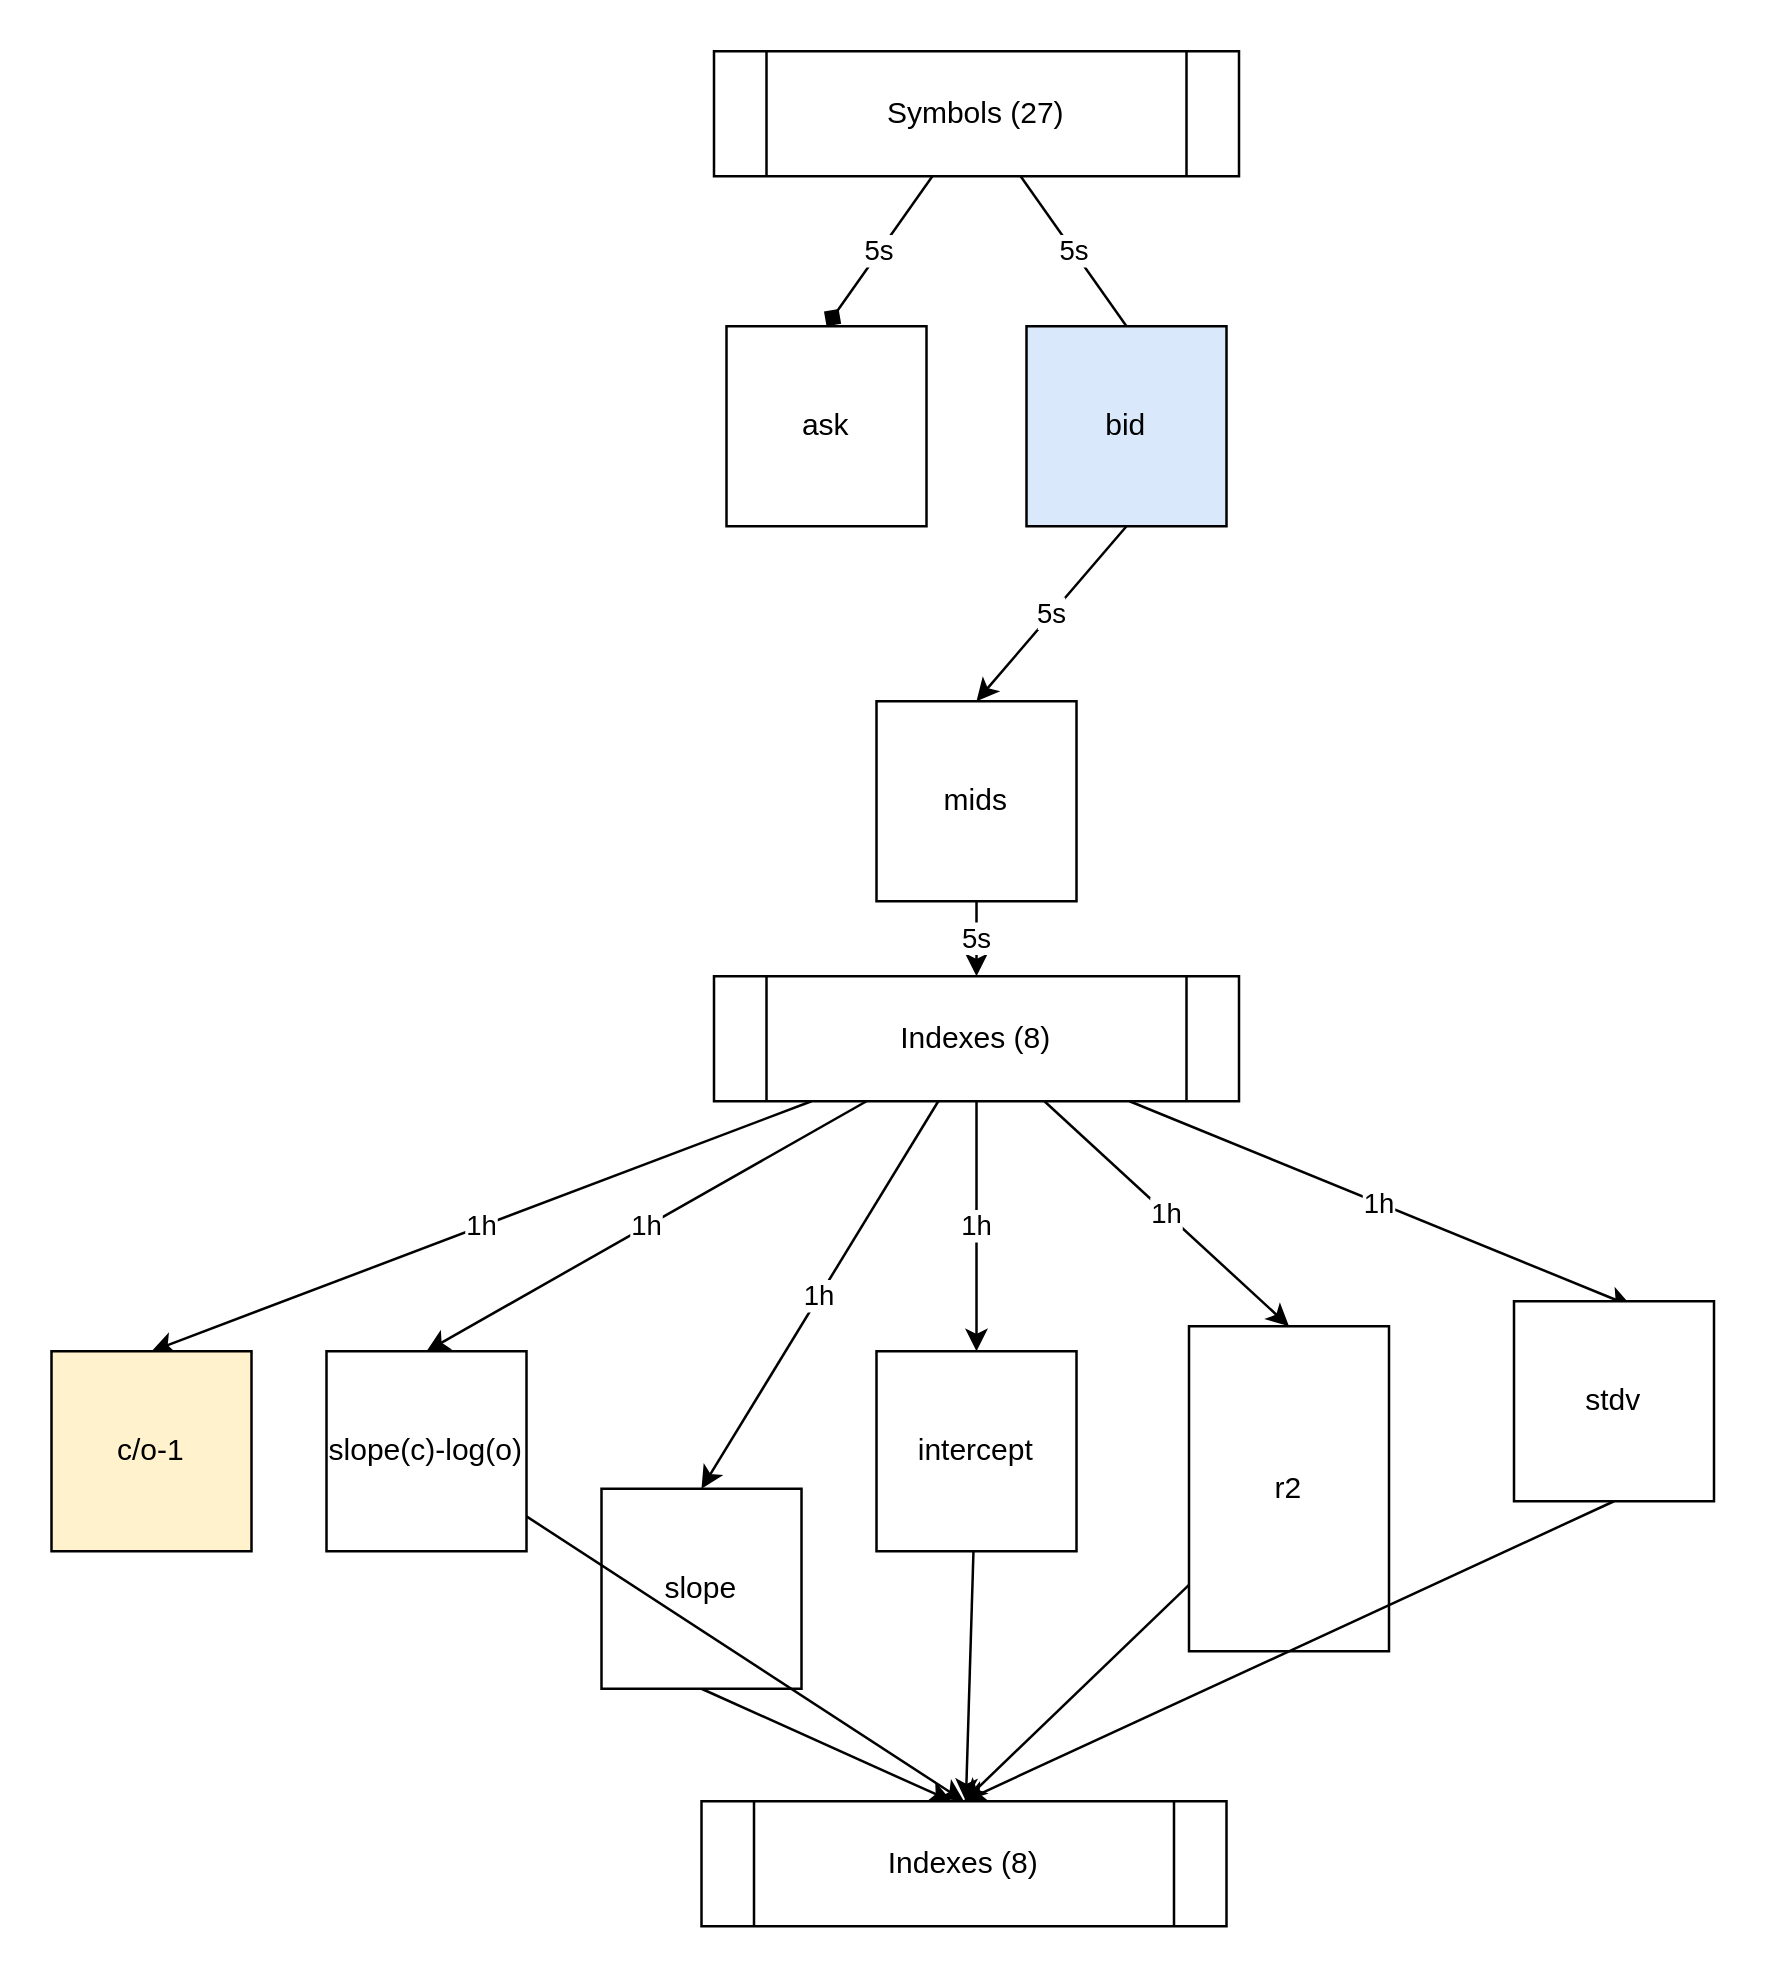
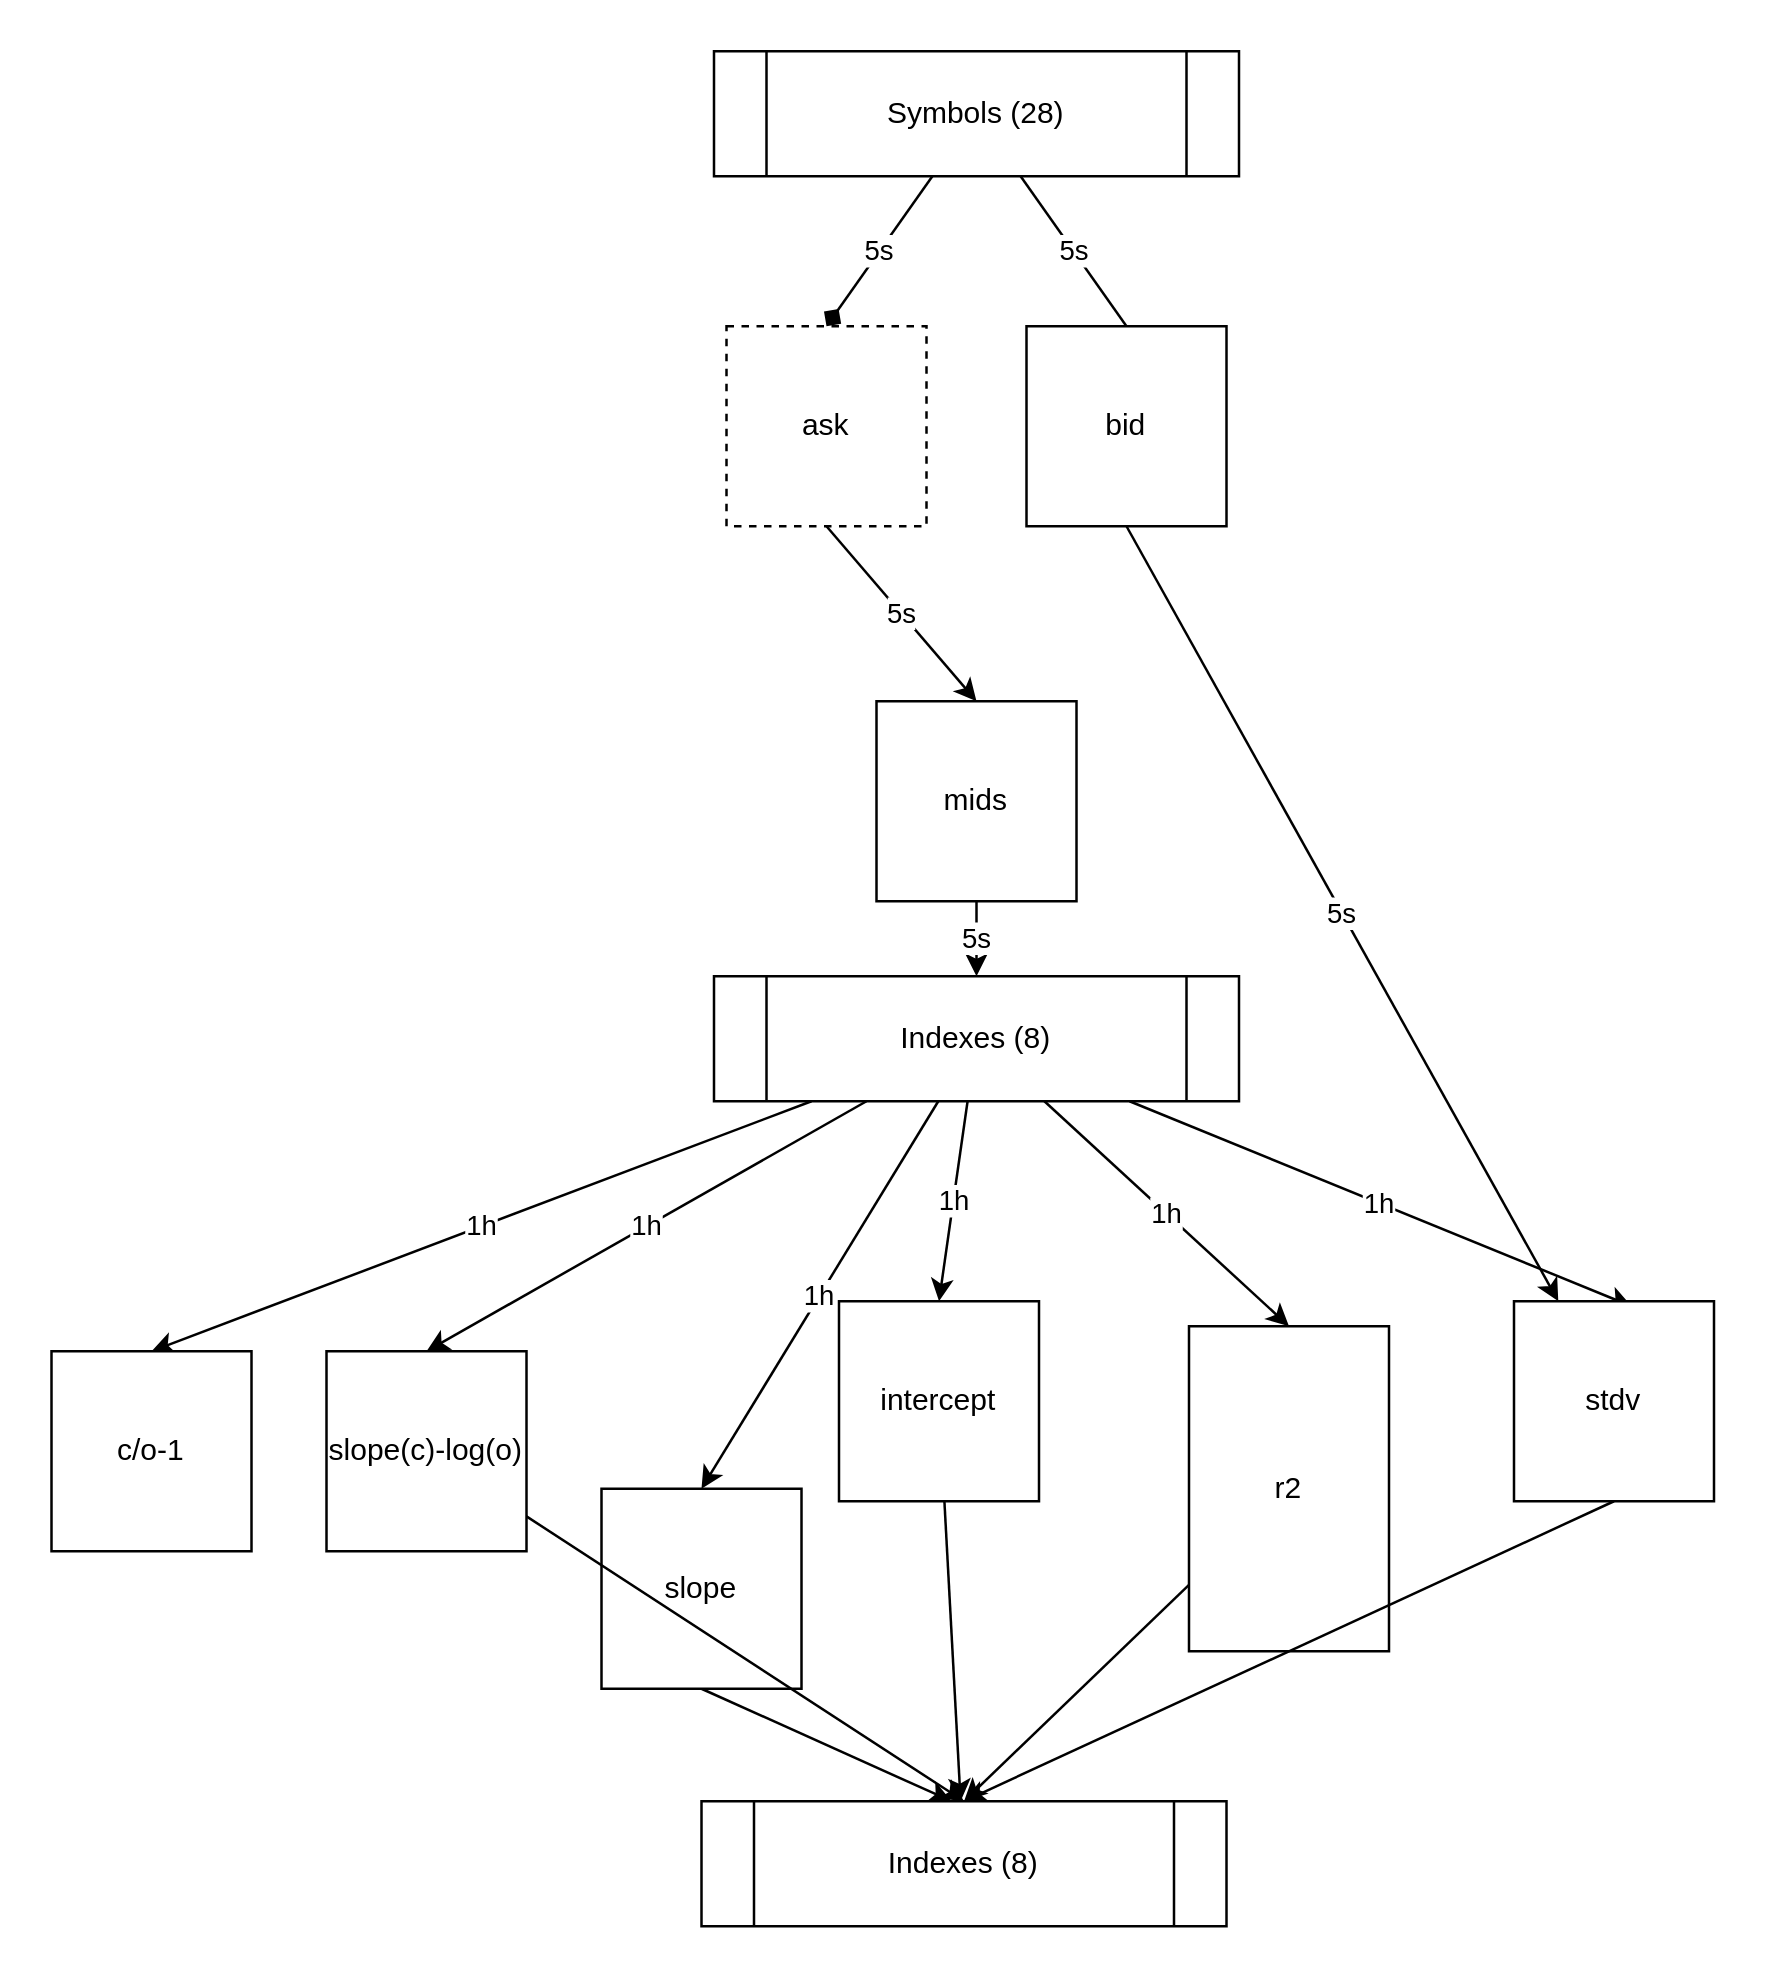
node "Symbols (27)": label "Symbols (27)" -> "Symbols (28)"
node "ask": style solid -> dashed
node "bid": fillcolor #dae8fc -> #ffffff
edge "ask" -> "mids": added, label "5s"
edge "bid" -> "mids": now "bid" -> "stdv"
node "c/o-1": fillcolor #fff2cc -> #ffffff
node "intercept": moved (976, 1451) -> (939, 1401)
